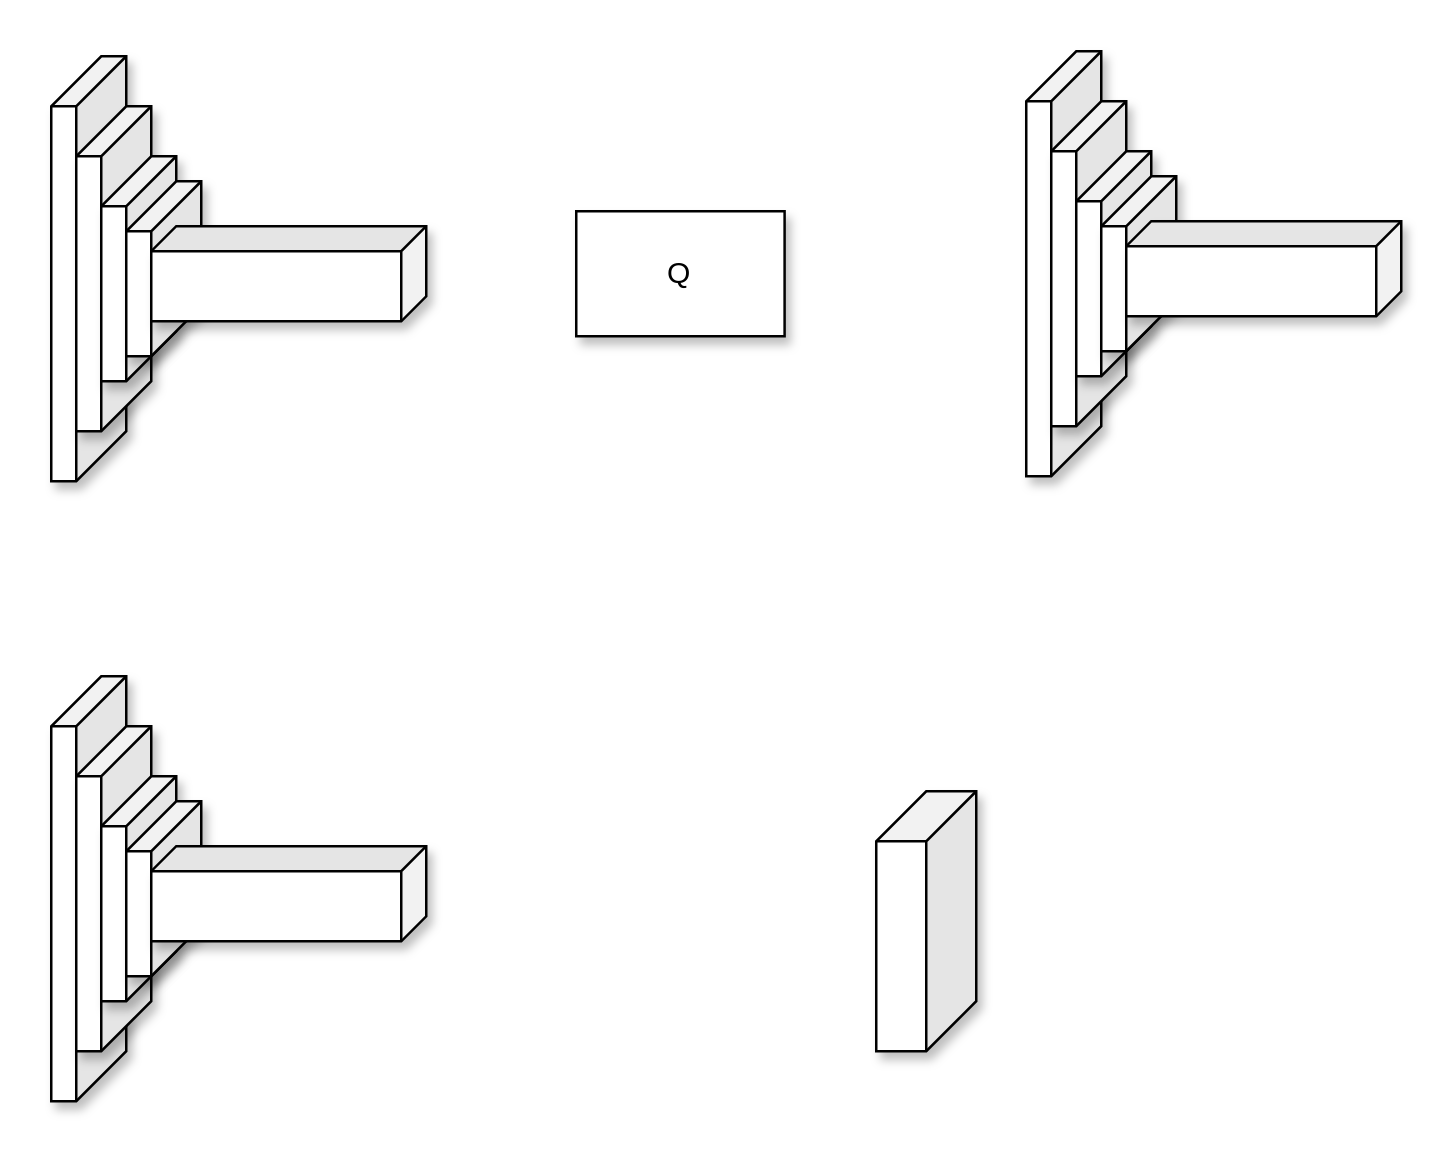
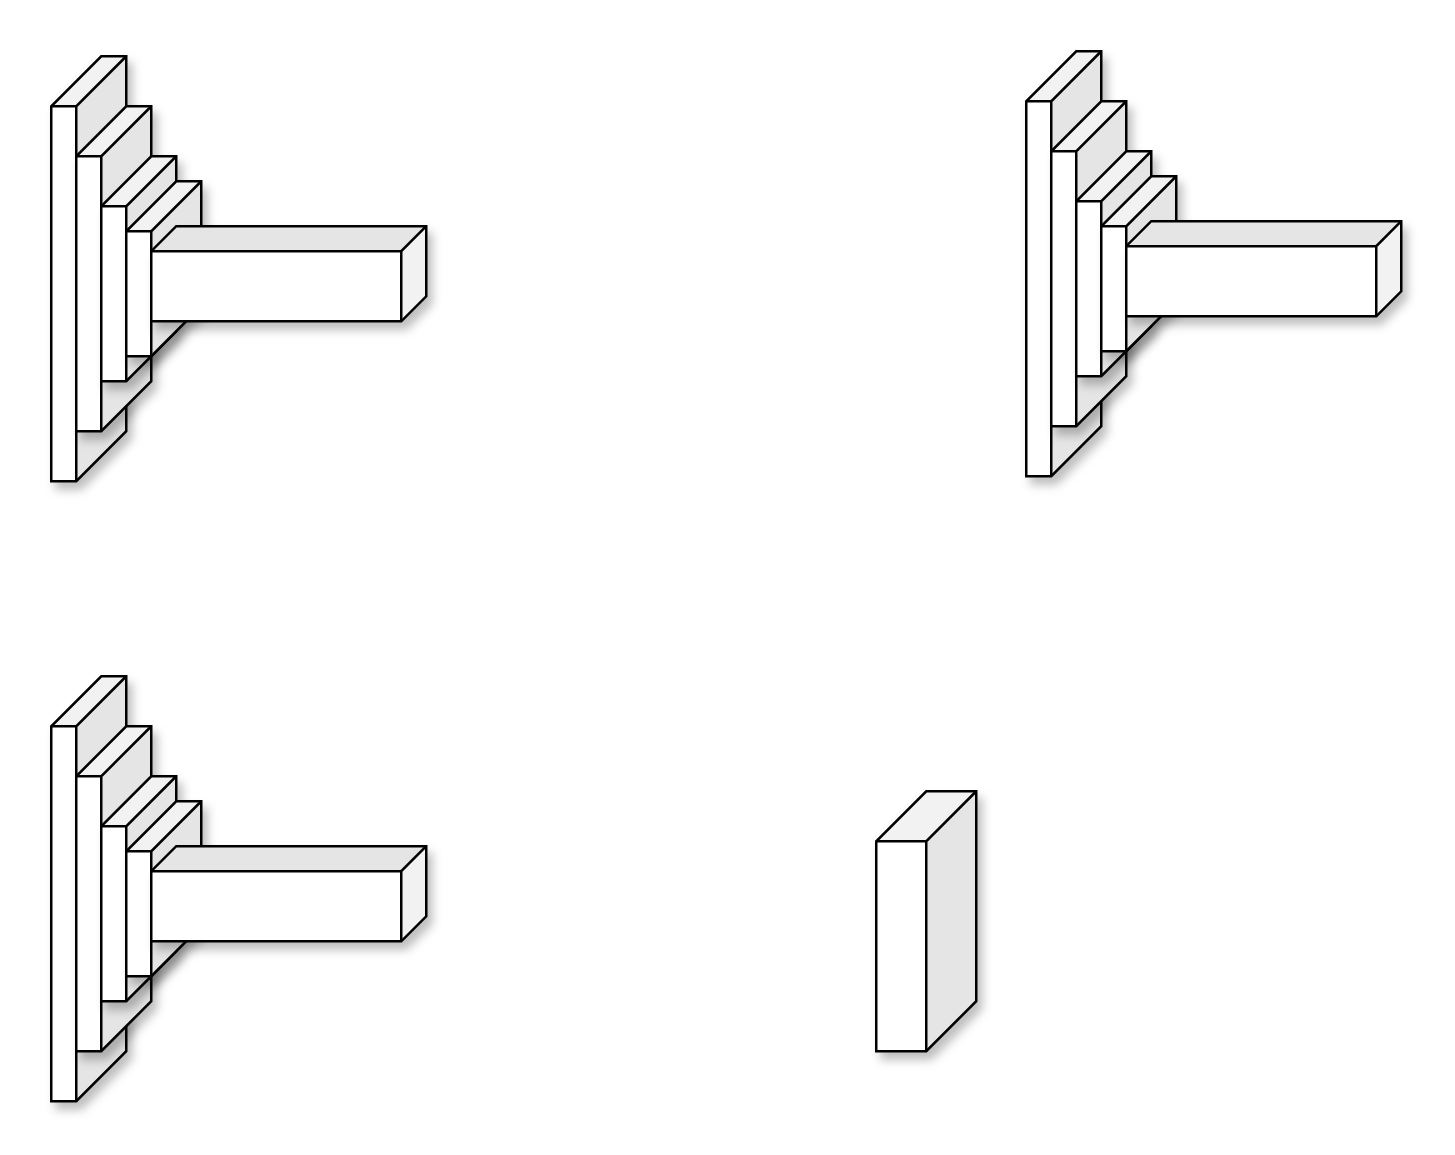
node "Q": removed
